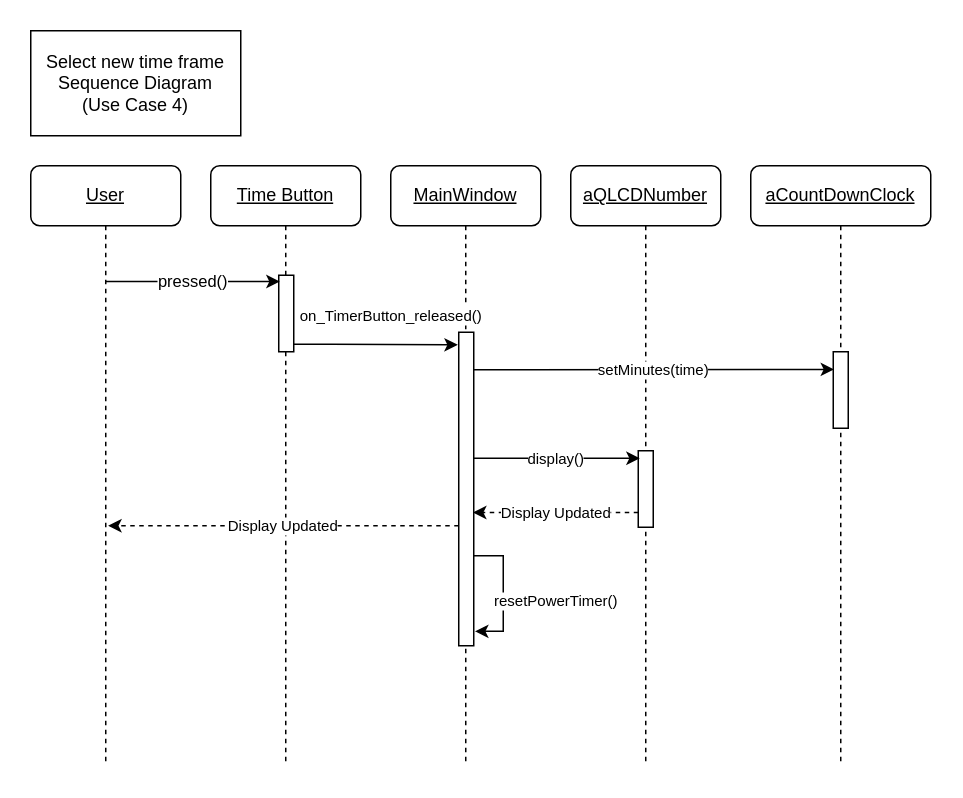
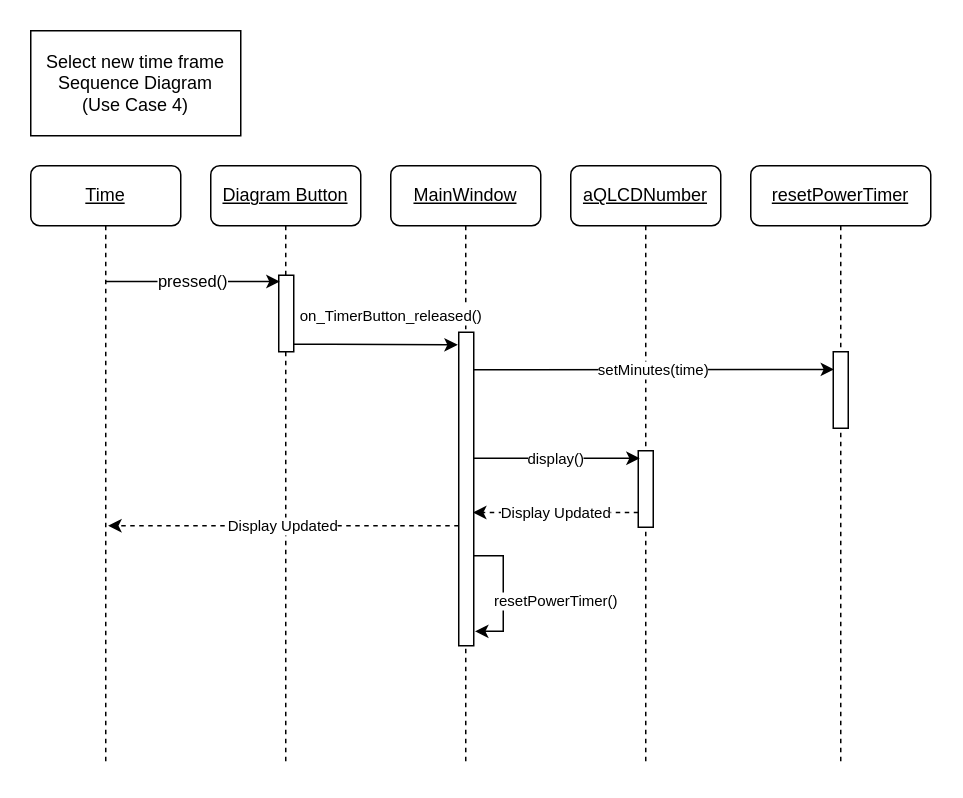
node "User": label "User" -> "Time"
node "Time Button": label "Time Button" -> "Diagram Button"
node "aCountDownClock": label "aCountDownClock" -> "resetPowerTimer"
